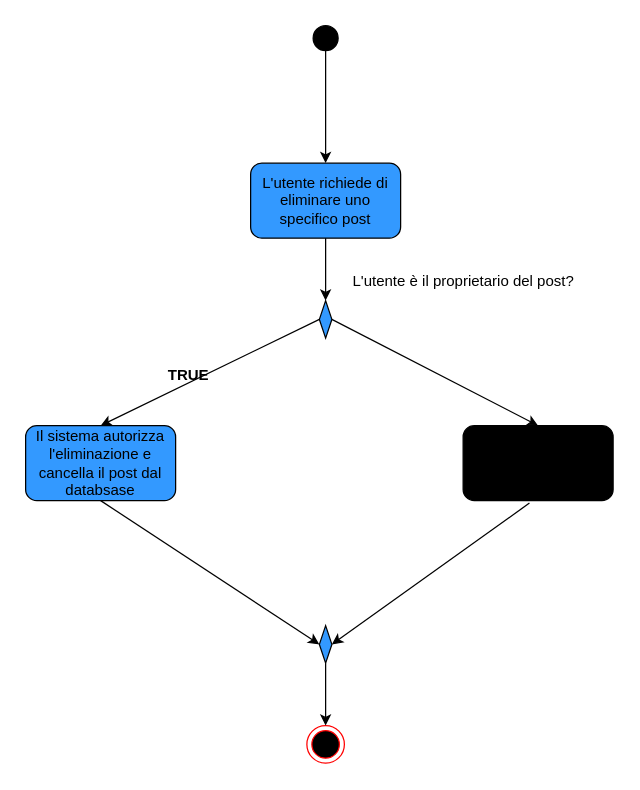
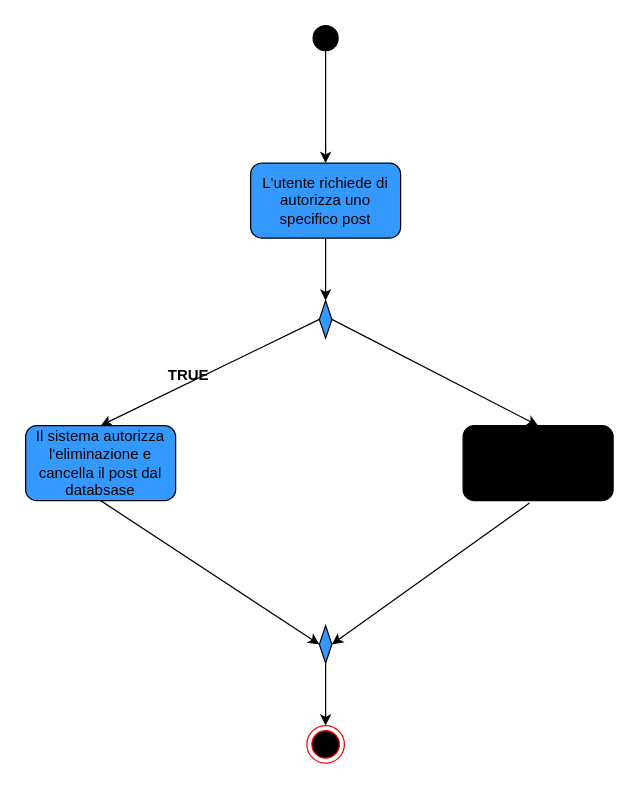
node "L'utente richiede di eliminare uno specifico post": label "L'utente richiede di eliminare uno specifico post" -> "L'utente richiede di autorizza uno specifico post"
node "L'utente è il proprietario del post?": removed
